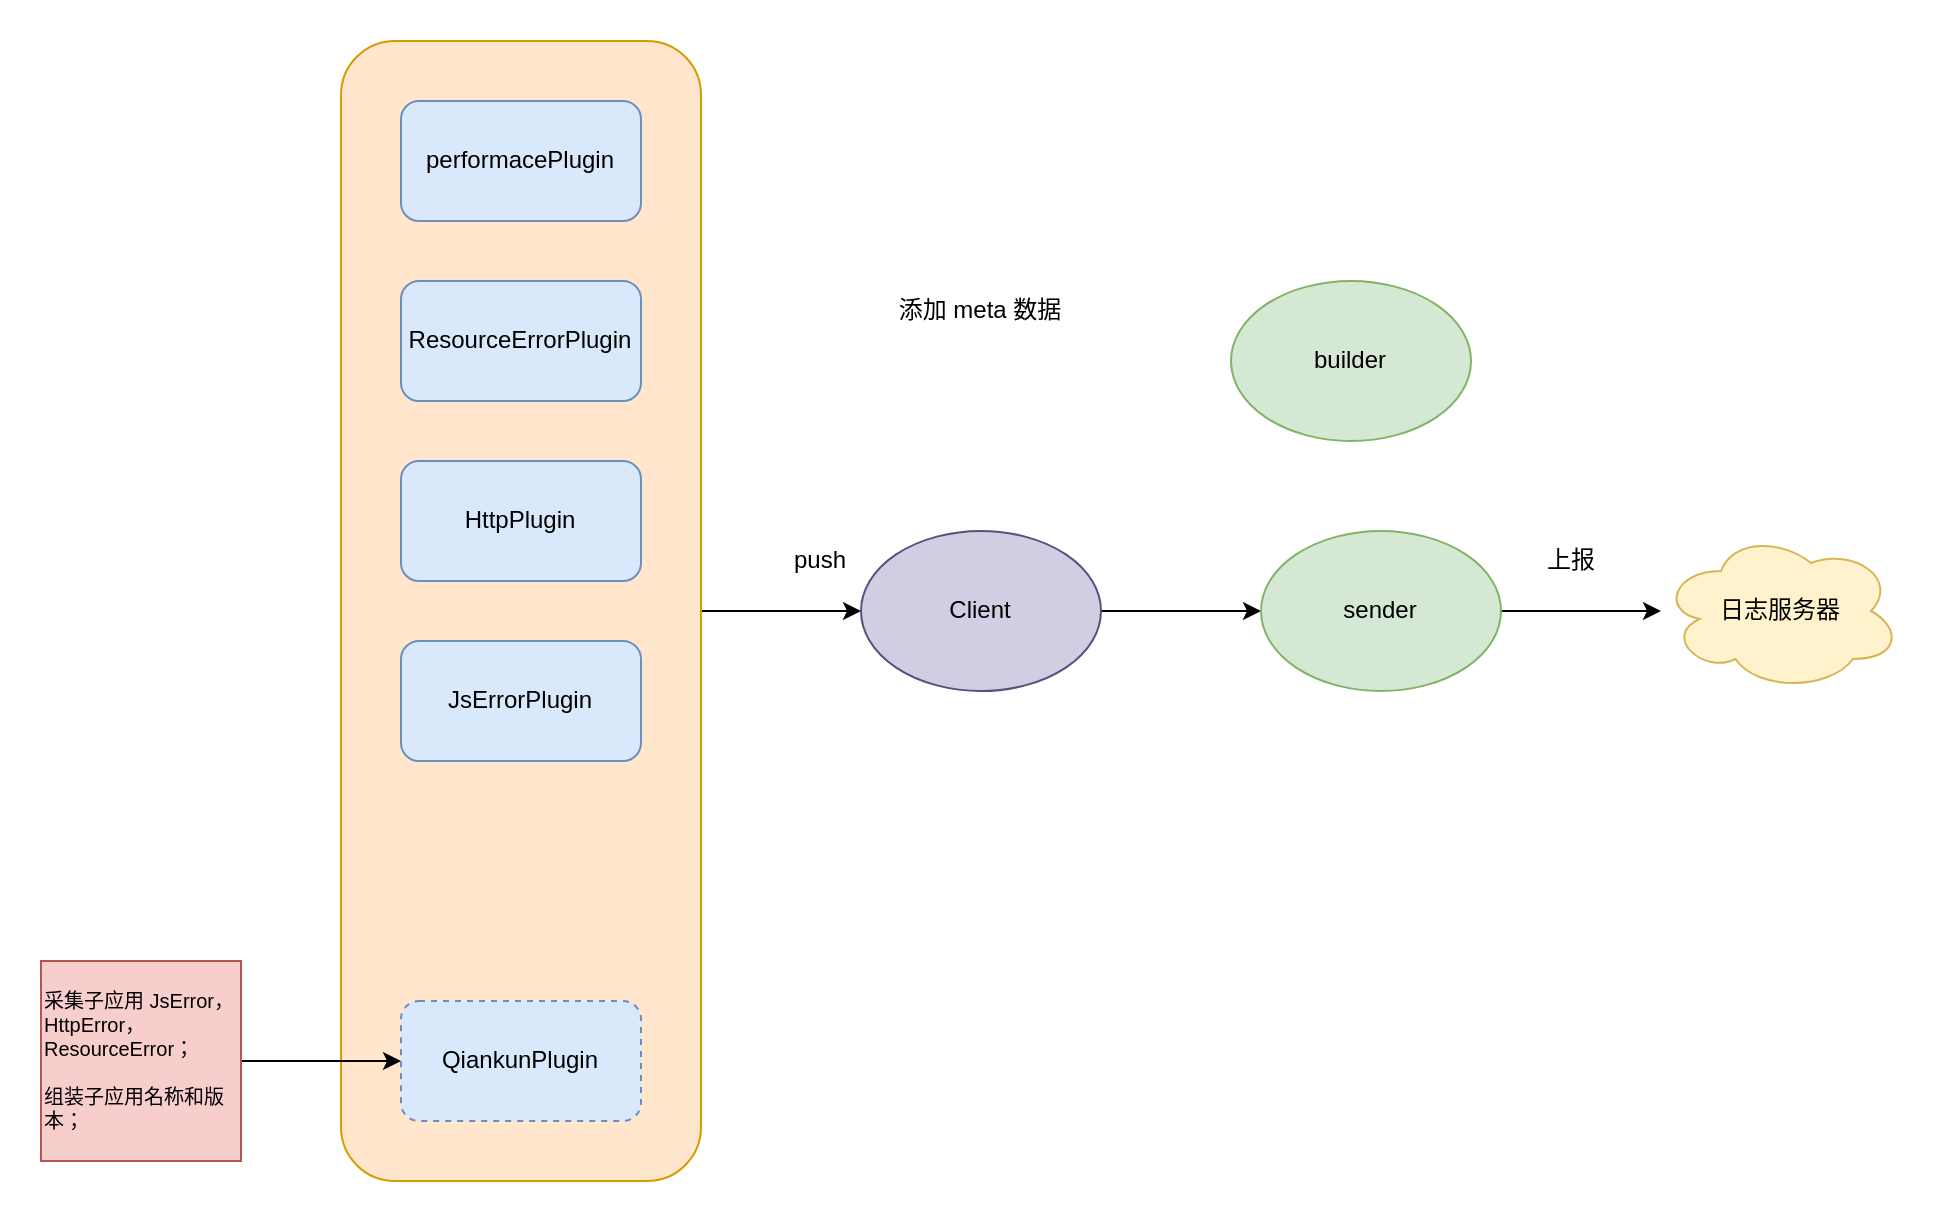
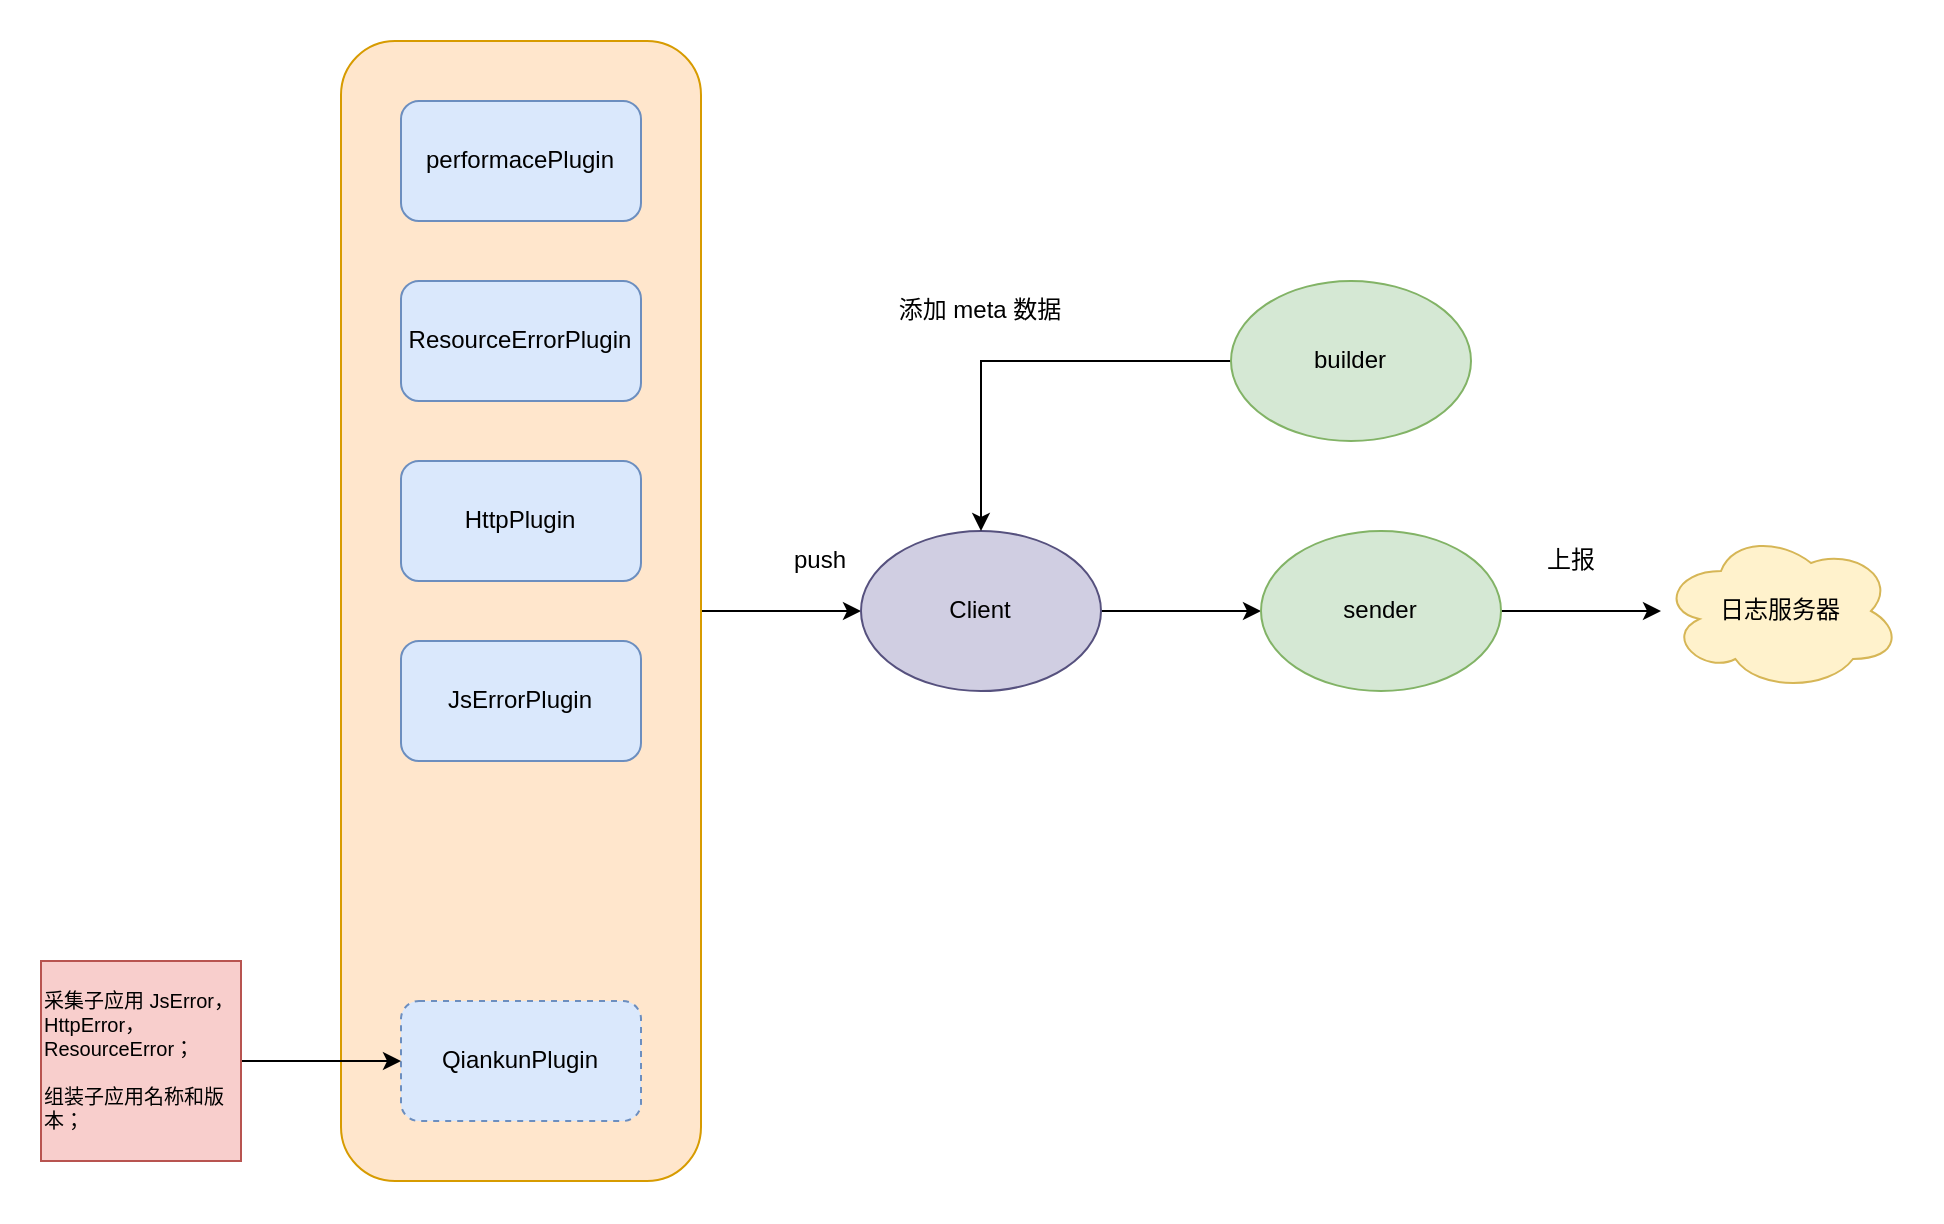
edge "builder" -> "Client": added
